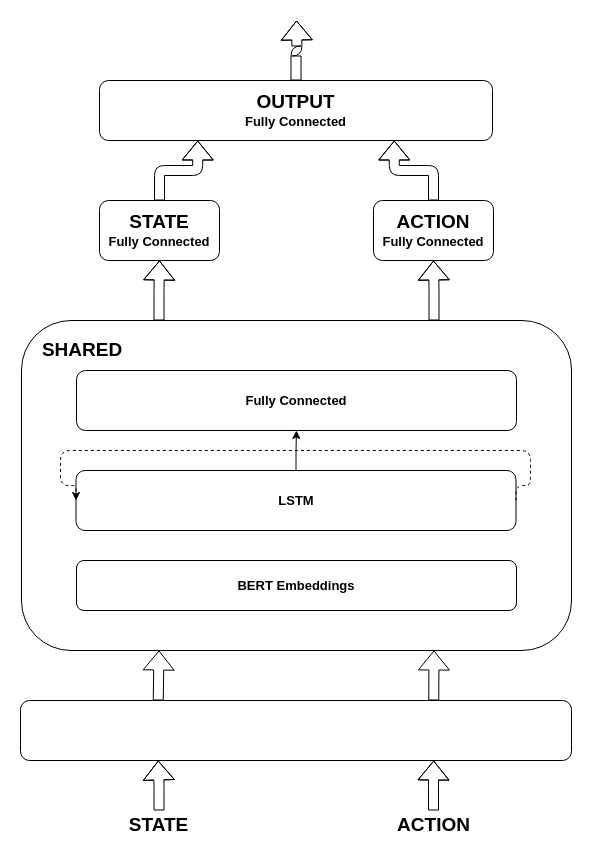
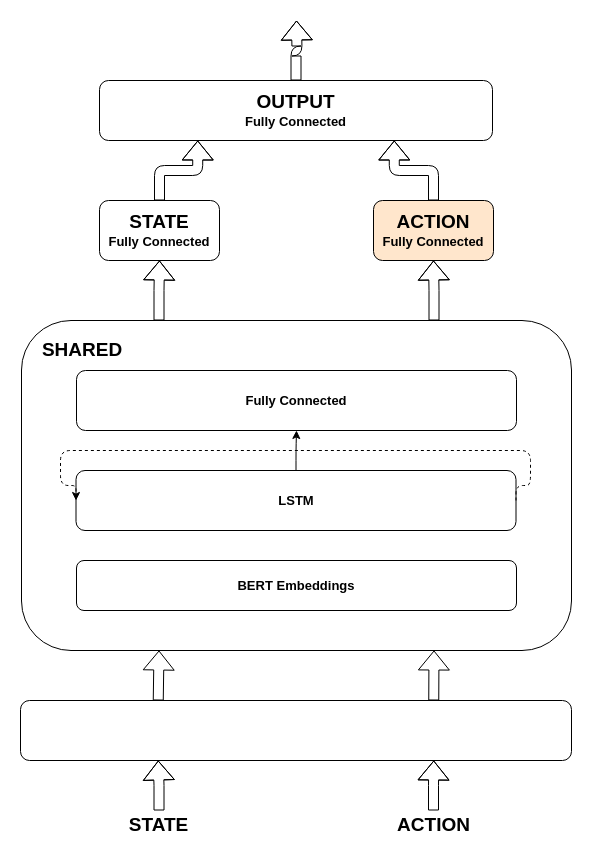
node "ACTION Fully Connected": fillcolor #ffffff -> #ffe6cc
